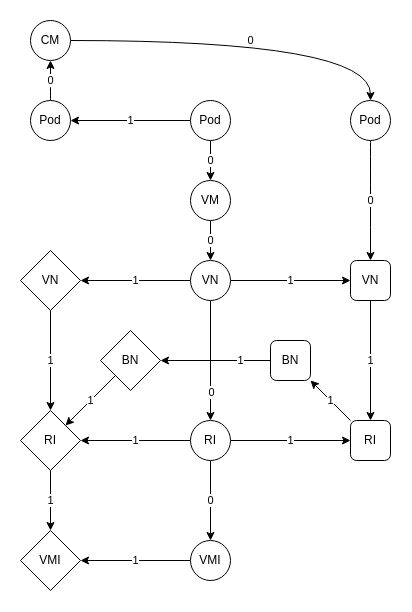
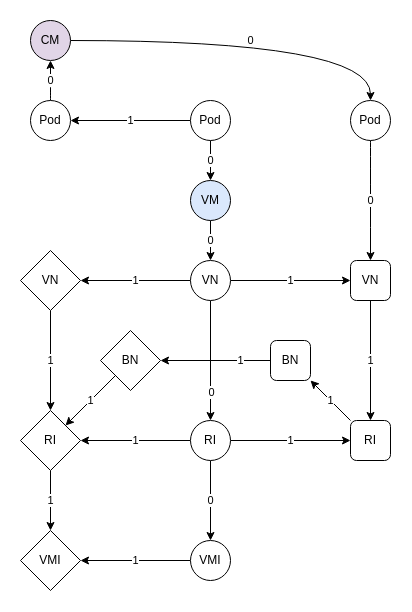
node "CM": fillcolor #ffffff -> #e1d5e7
node "VM": fillcolor #ffffff -> #dae8fc
